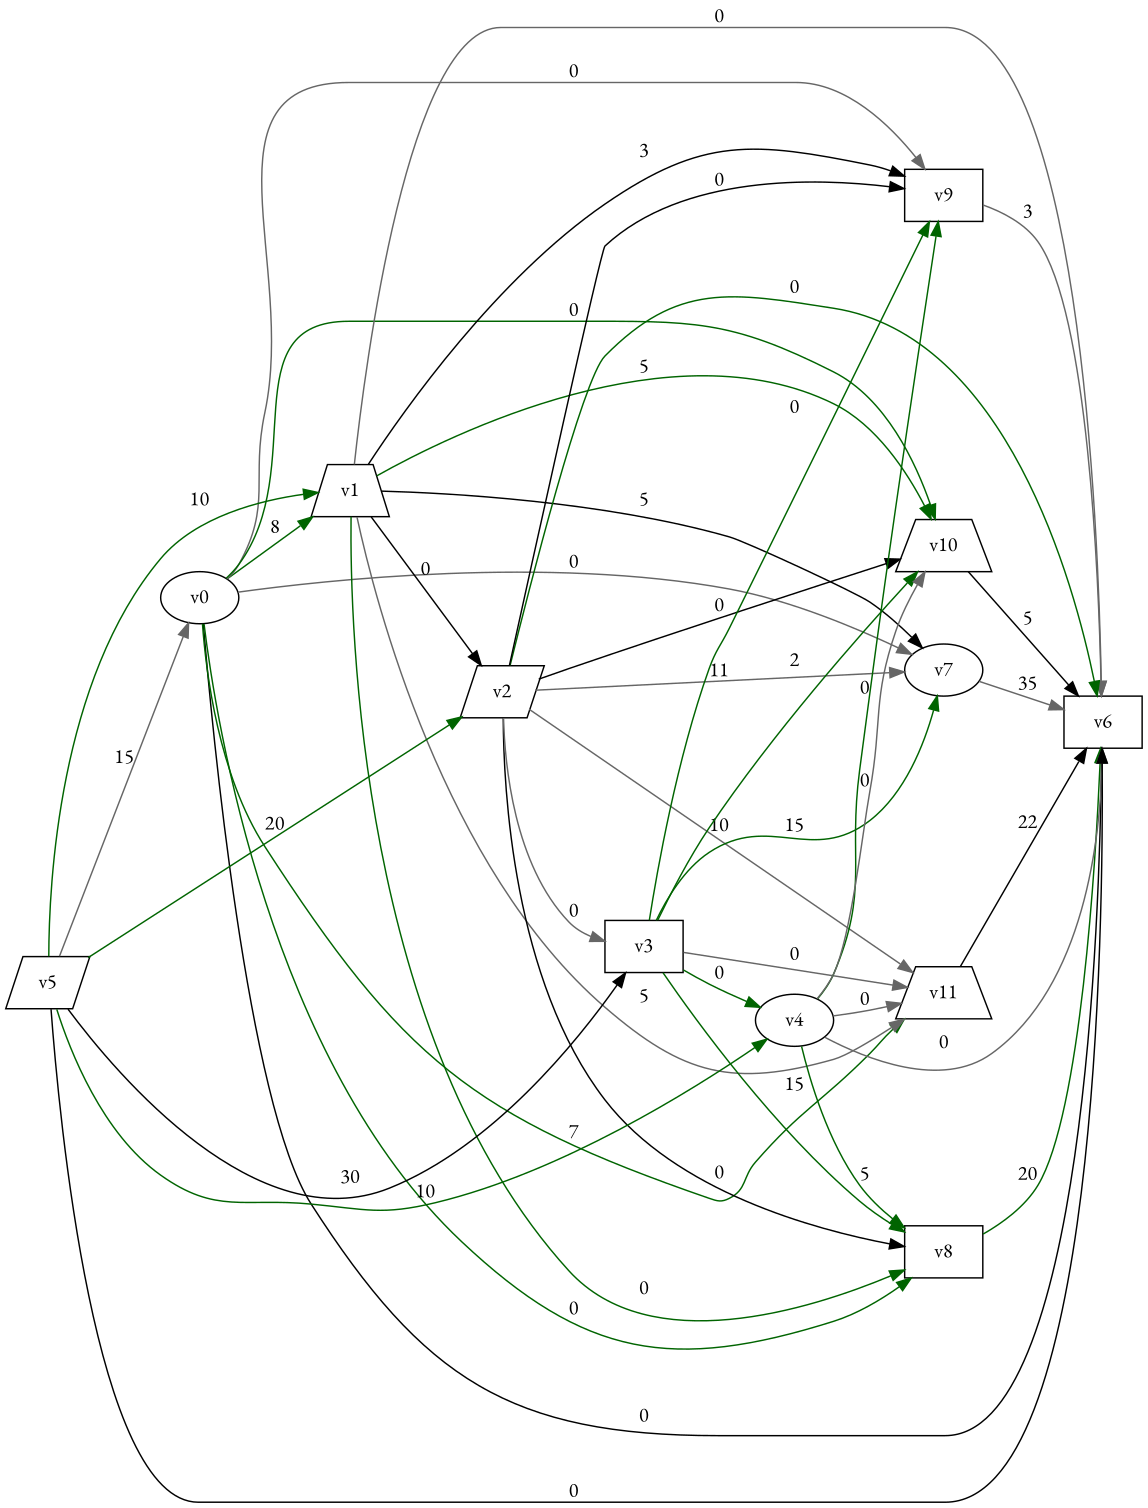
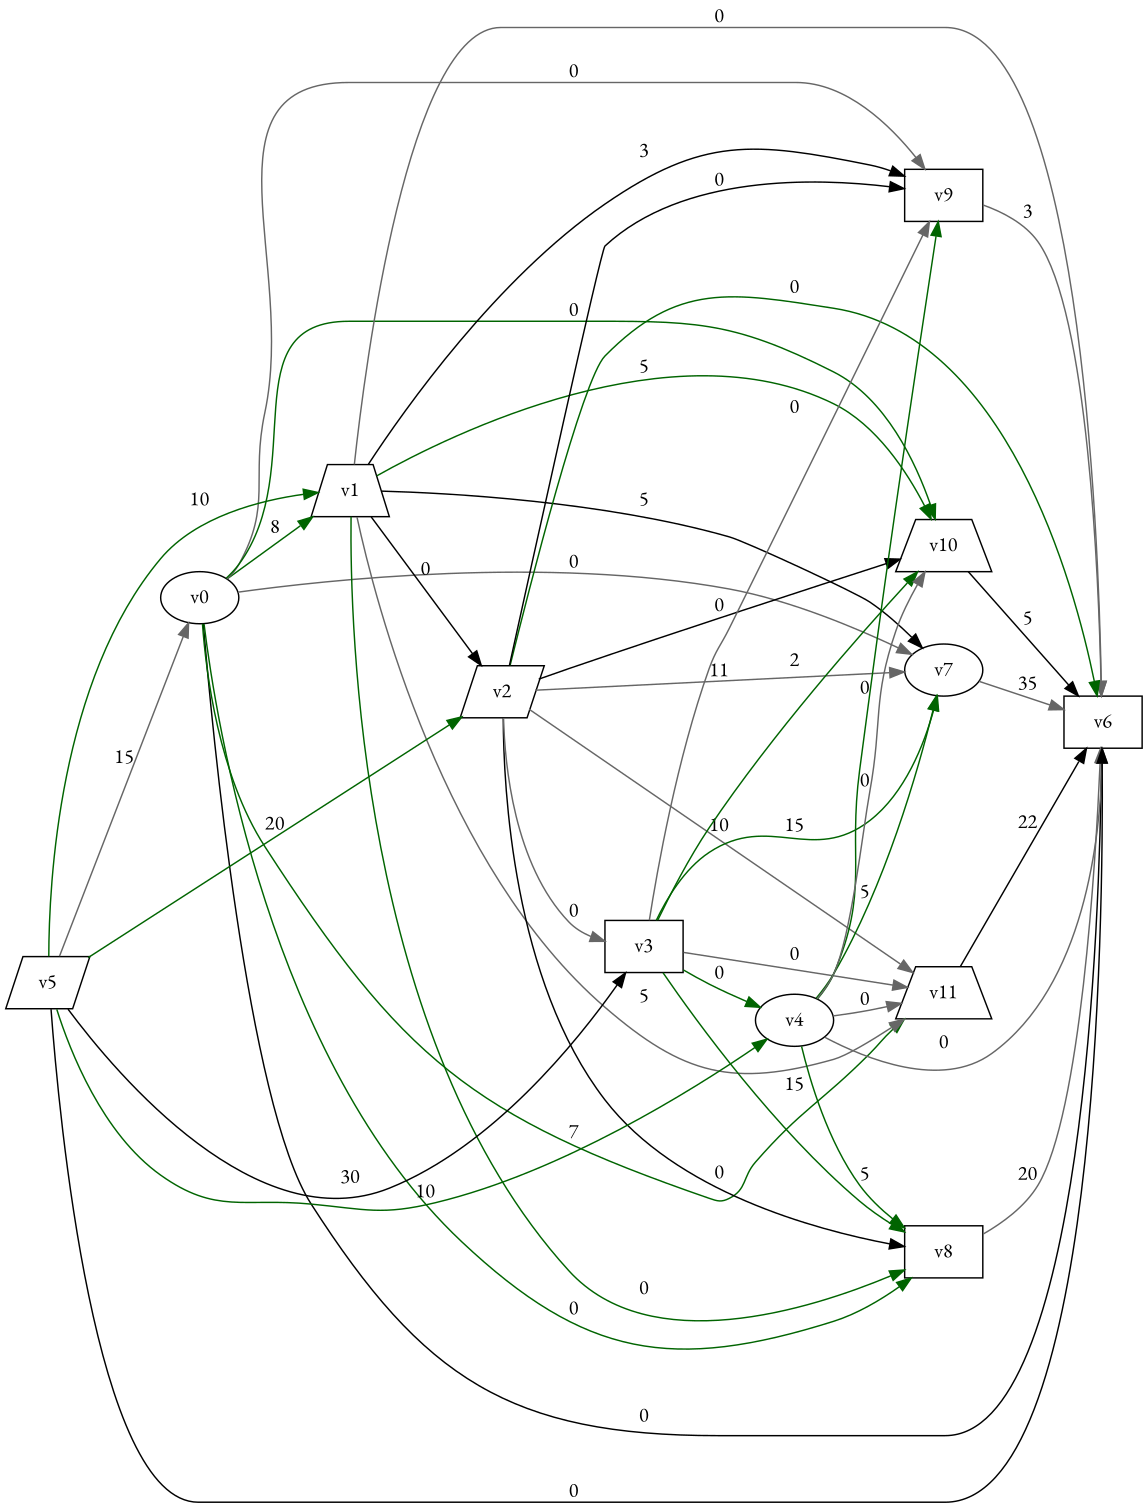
edge "v3" -> "v9": color darkgreen -> gray40
edge "v4" -> "v7": added, label "5"
edge "v8" -> "v6": color darkgreen -> gray40
